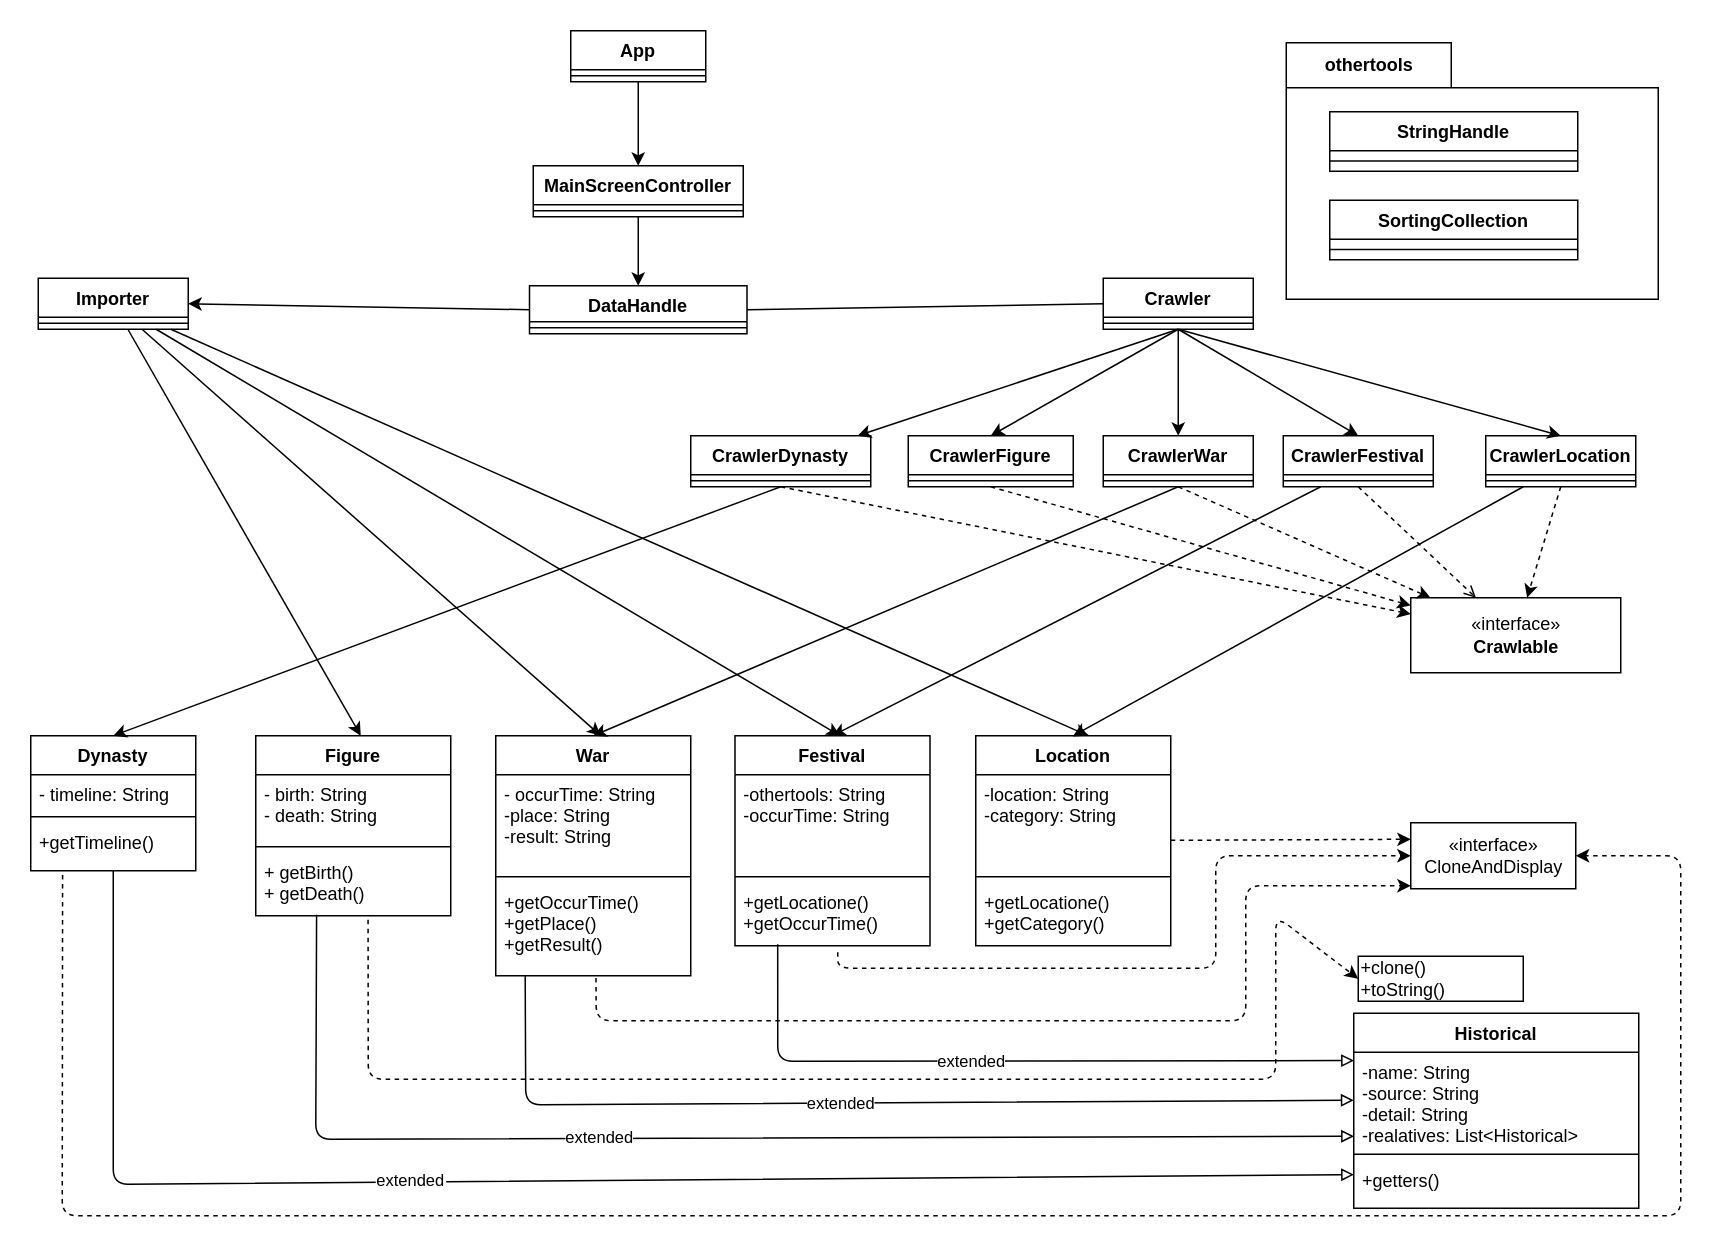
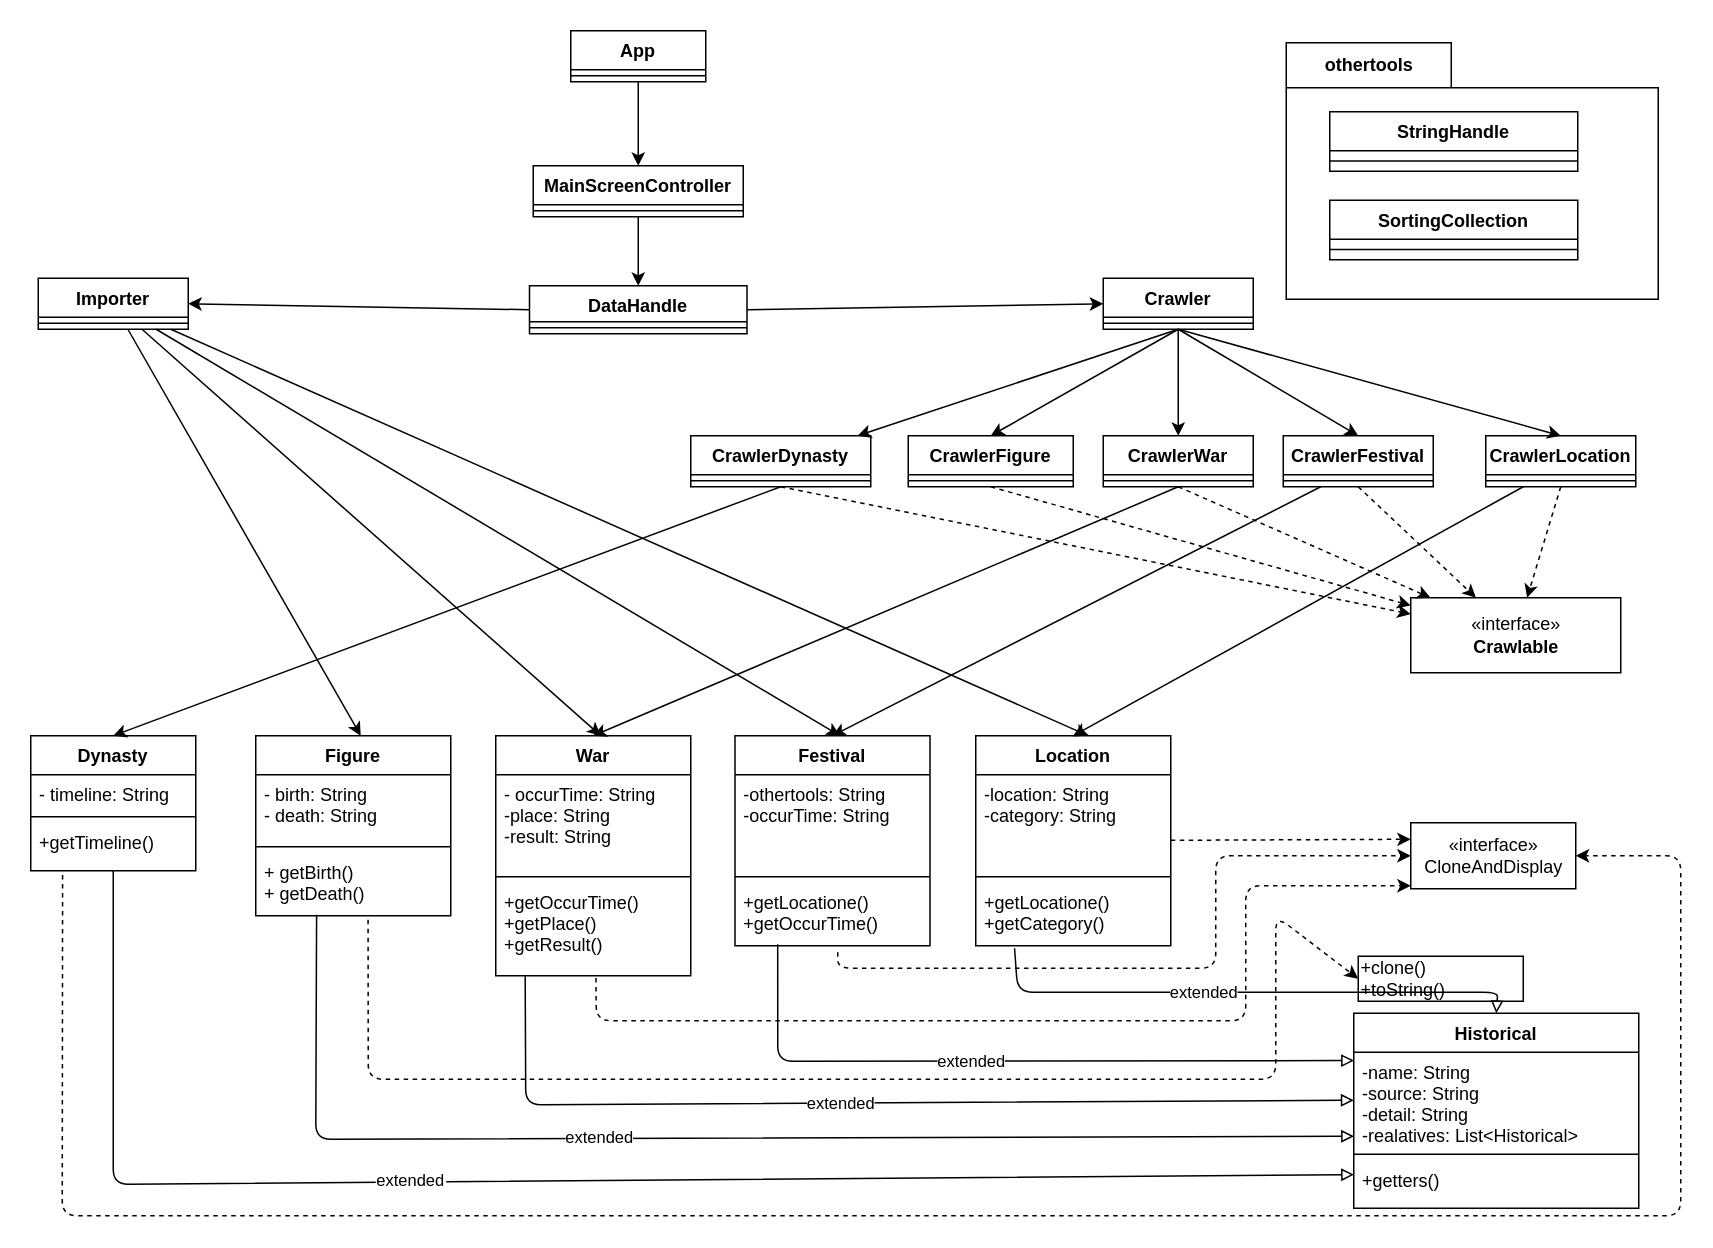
edge "Crawler" -- "DataHandle": arrowhead none -> classic
edge "CrawlerFestival" -> "«interface» Crawlable": arrowhead open -> classic
edge "+getLocatione() +getCategory()" -> "Historical": added, label "extended"
